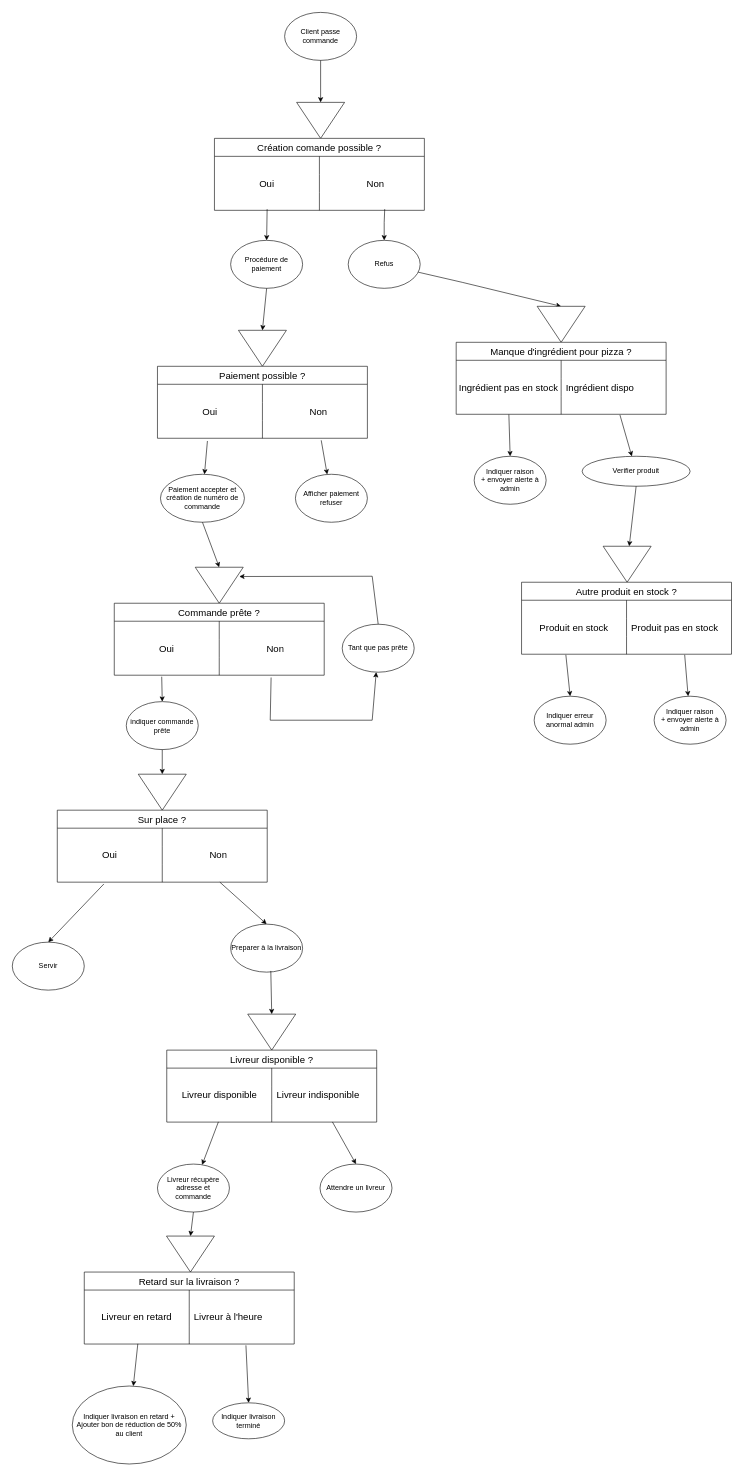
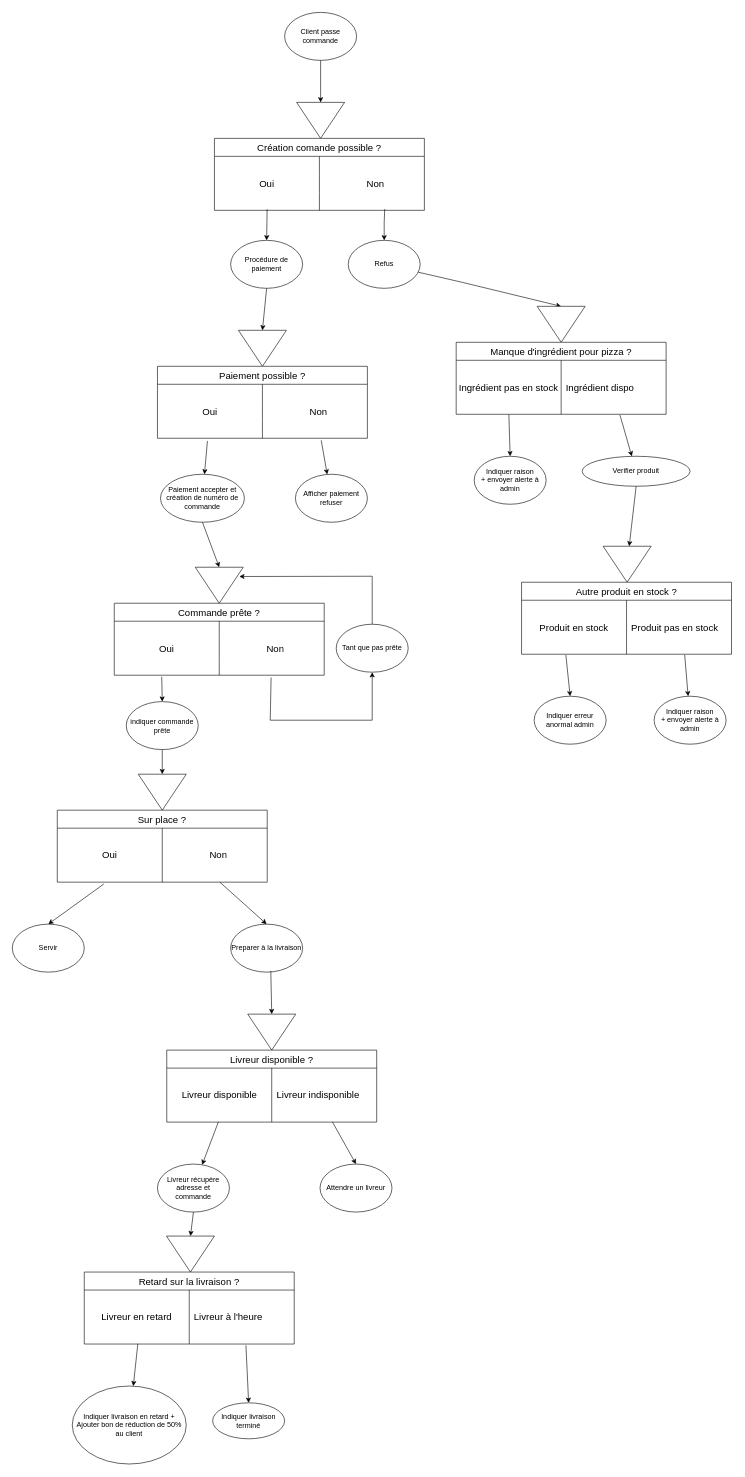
node "Tant que pas prête": moved (378, 648) -> (372, 648)
node "Servir": moved (48, 966) -> (48, 948)
